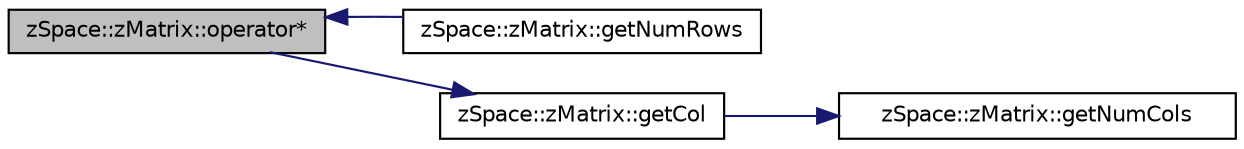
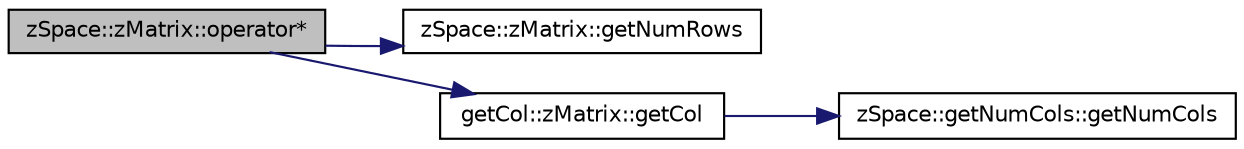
edge "zSpace::zMatrix::getNumRows" -> "zSpace::zMatrix::operator*": reversed
node "zSpace::zMatrix::getCol": label "zSpace::zMatrix::getCol" -> "getCol::zMatrix::getCol"
node "zSpace::zMatrix::getNumCols": label "zSpace::zMatrix::getNumCols" -> "zSpace::getNumCols::getNumCols"
